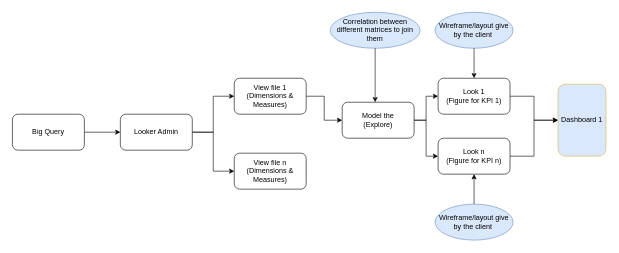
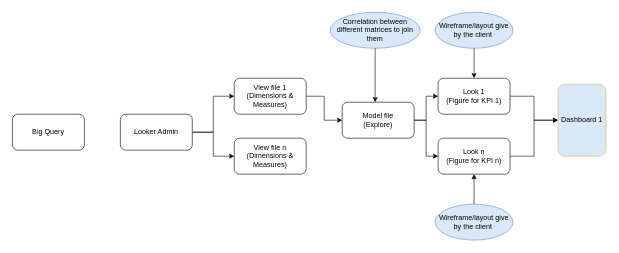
node "Model the (Explore)": label "Model the (Explore)" -> "Model file (Explore)"
edge "Big Query" -> "Looker Admin": removed
node "View file n (Dimensions & Measures)": moved (270, 171) -> (270, 156)
